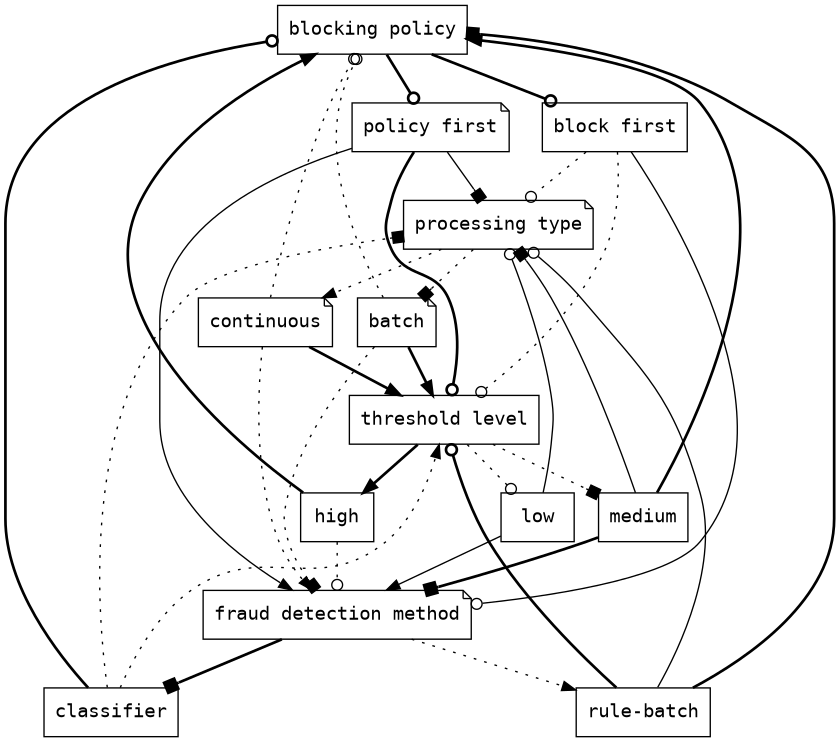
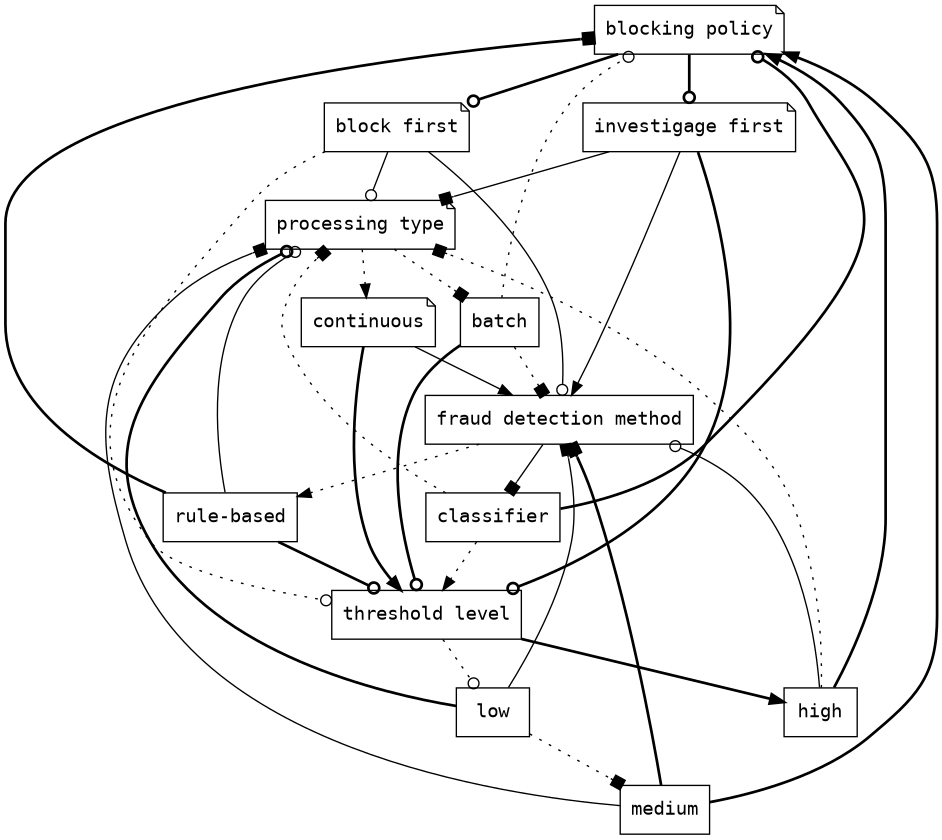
node "blocking policy": shape box -> note
node "policy first": label "policy first" -> "investigage first"
node "block first": shape box -> note
edge "block first" -> "processing type": style dotted -> solid
edge "continuous" -> "blocking policy": removed
node "batch": shape note -> box
edge "batch" -> "threshold level": arrowhead normal -> odot
edge "low" -> "processing type": style solid -> bold
edge "high" -> "processing type": added
edge "threshold level" -> "medium": now "low" -> "medium"
edge "continuous" -> "fraud detection method": style dotted -> solid
edge "high" -> "fraud detection method": style dotted -> solid
edge "low" -> "fraud detection method": arrowhead normal -> box
node "fraud detection method": shape note -> box
edge "fraud detection method" -> "classifier": style bold -> solid
node "rule-batch": label "rule-batch" -> "rule-based"
